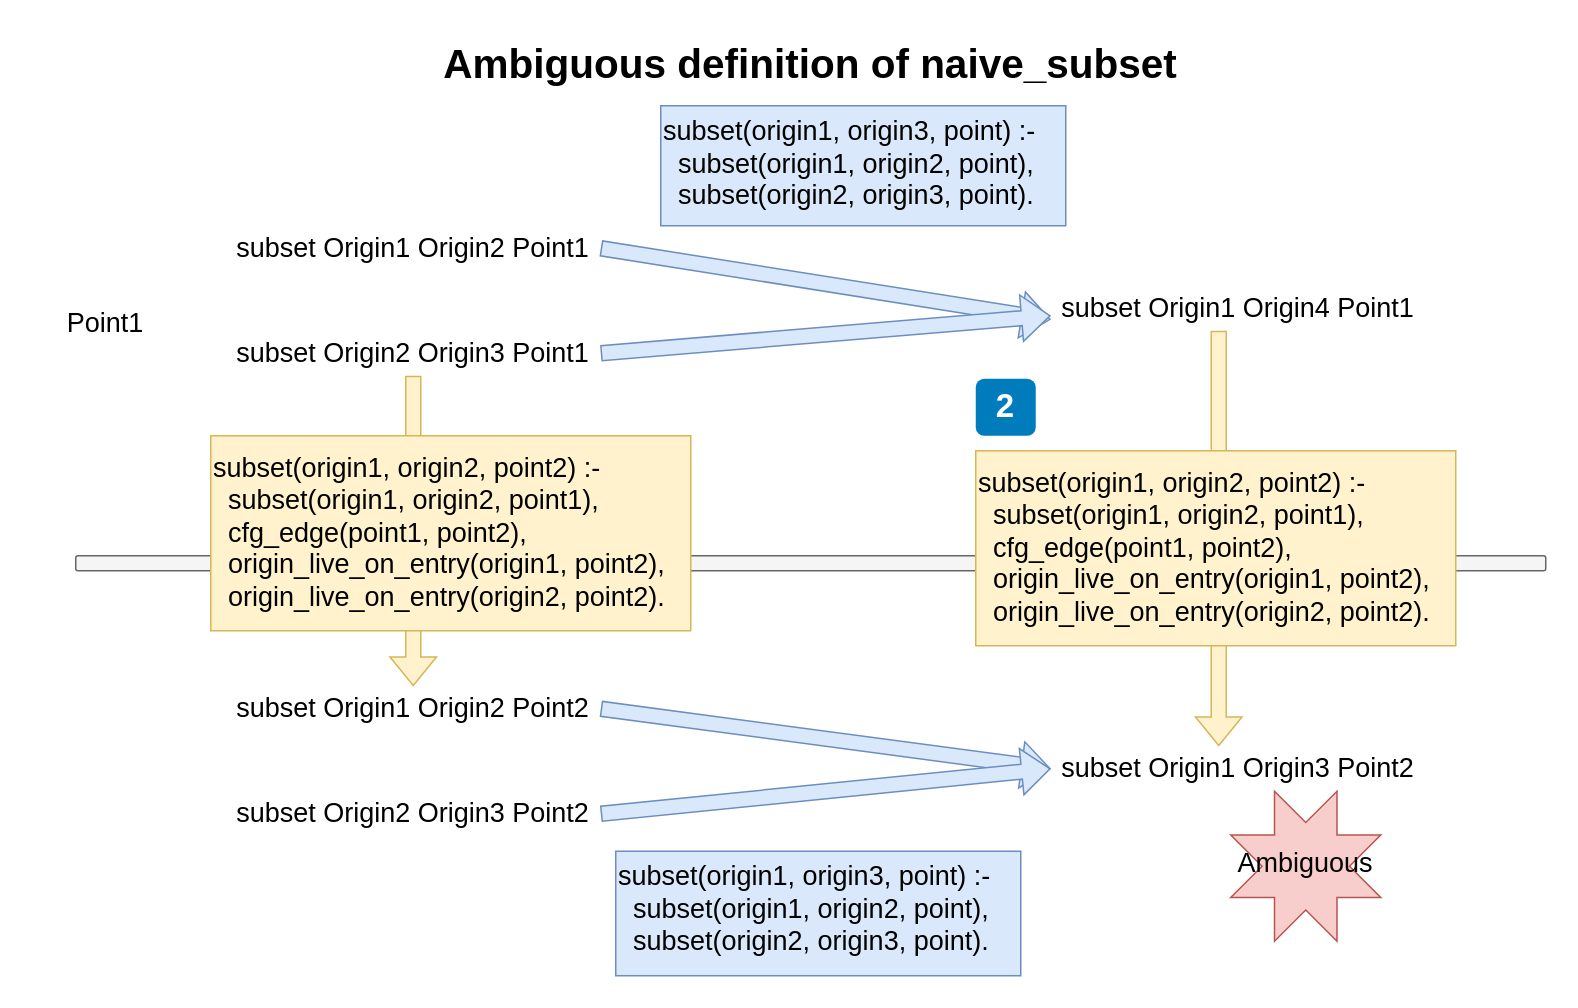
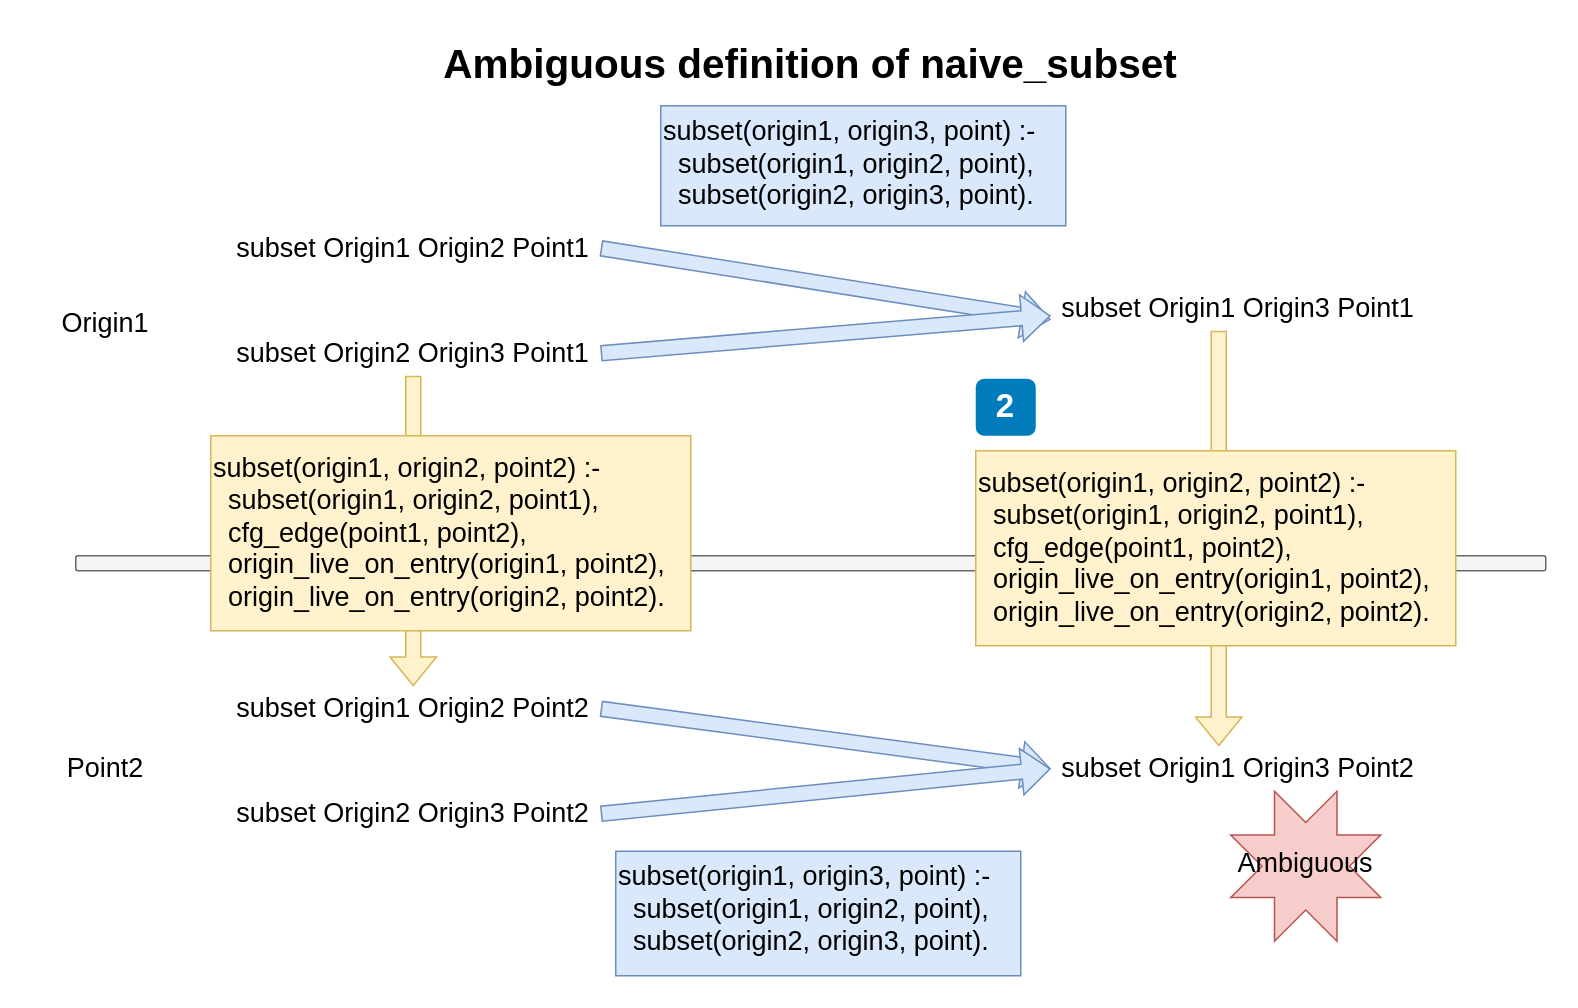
node "subset Origin1 Origin4 Point1": label "subset Origin1 Origin4 Point1" -> "subset Origin1 Origin3 Point1"
node "Point1": label "Point1" -> "Origin1"
node "Point2": added
